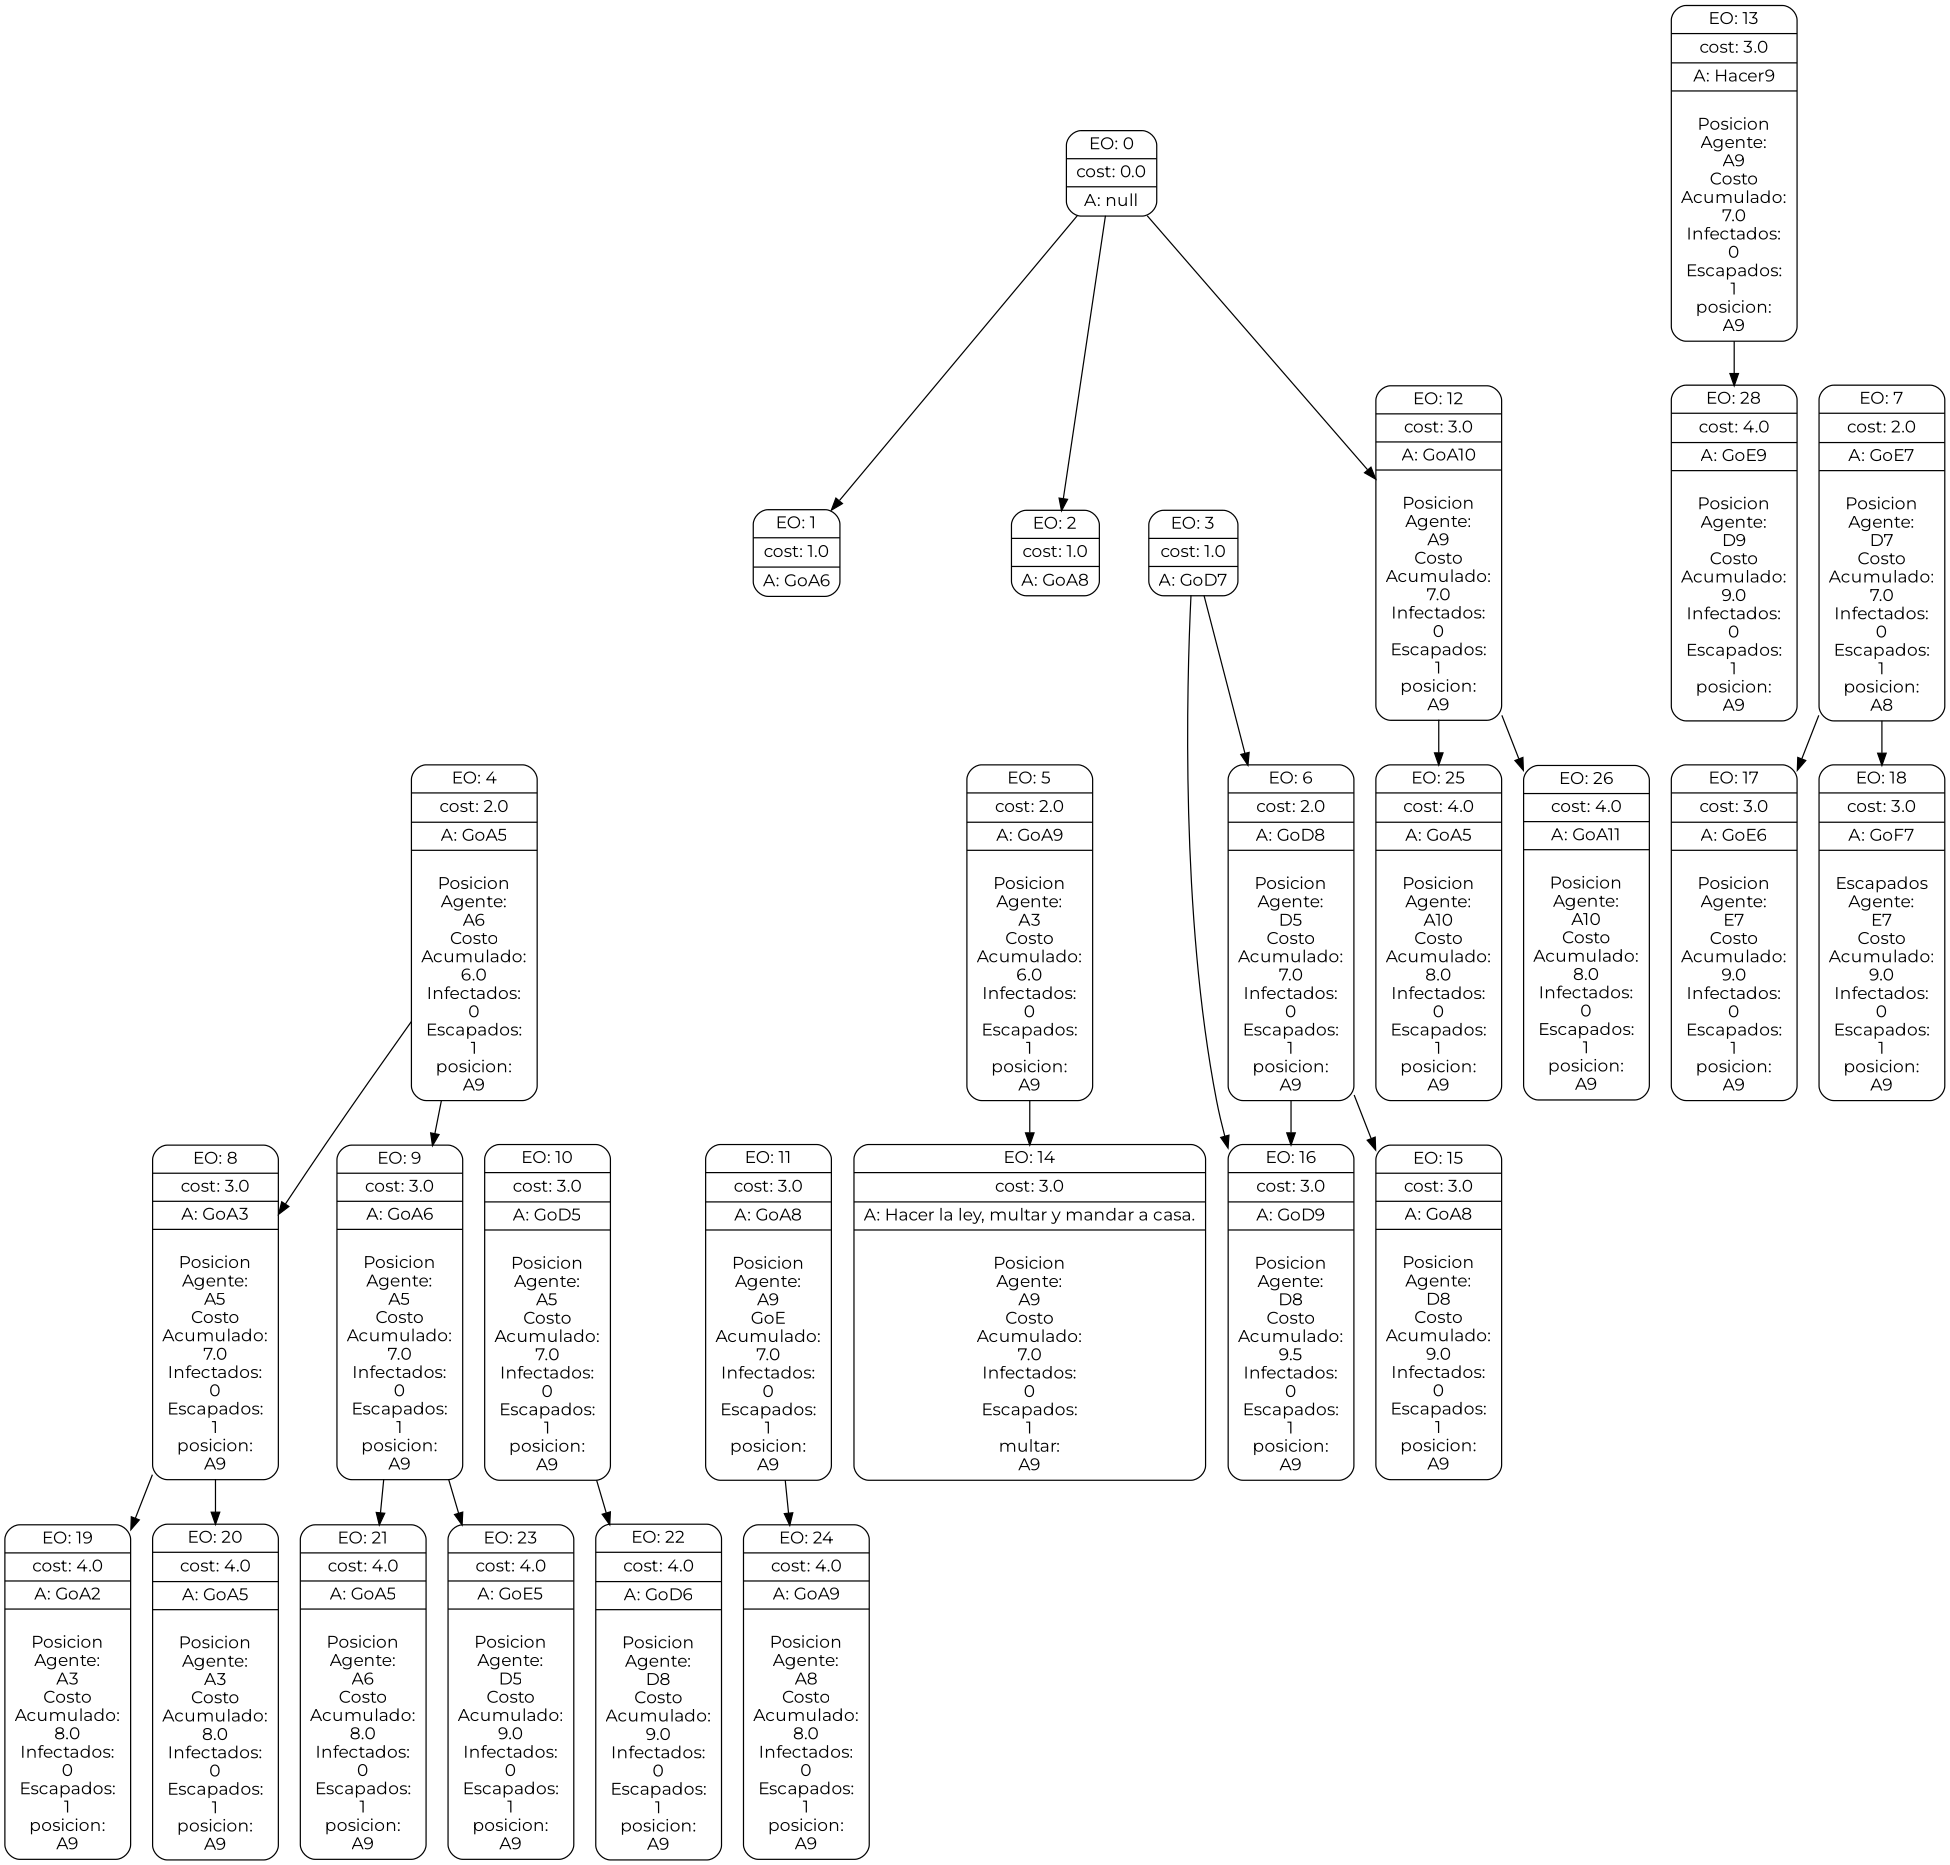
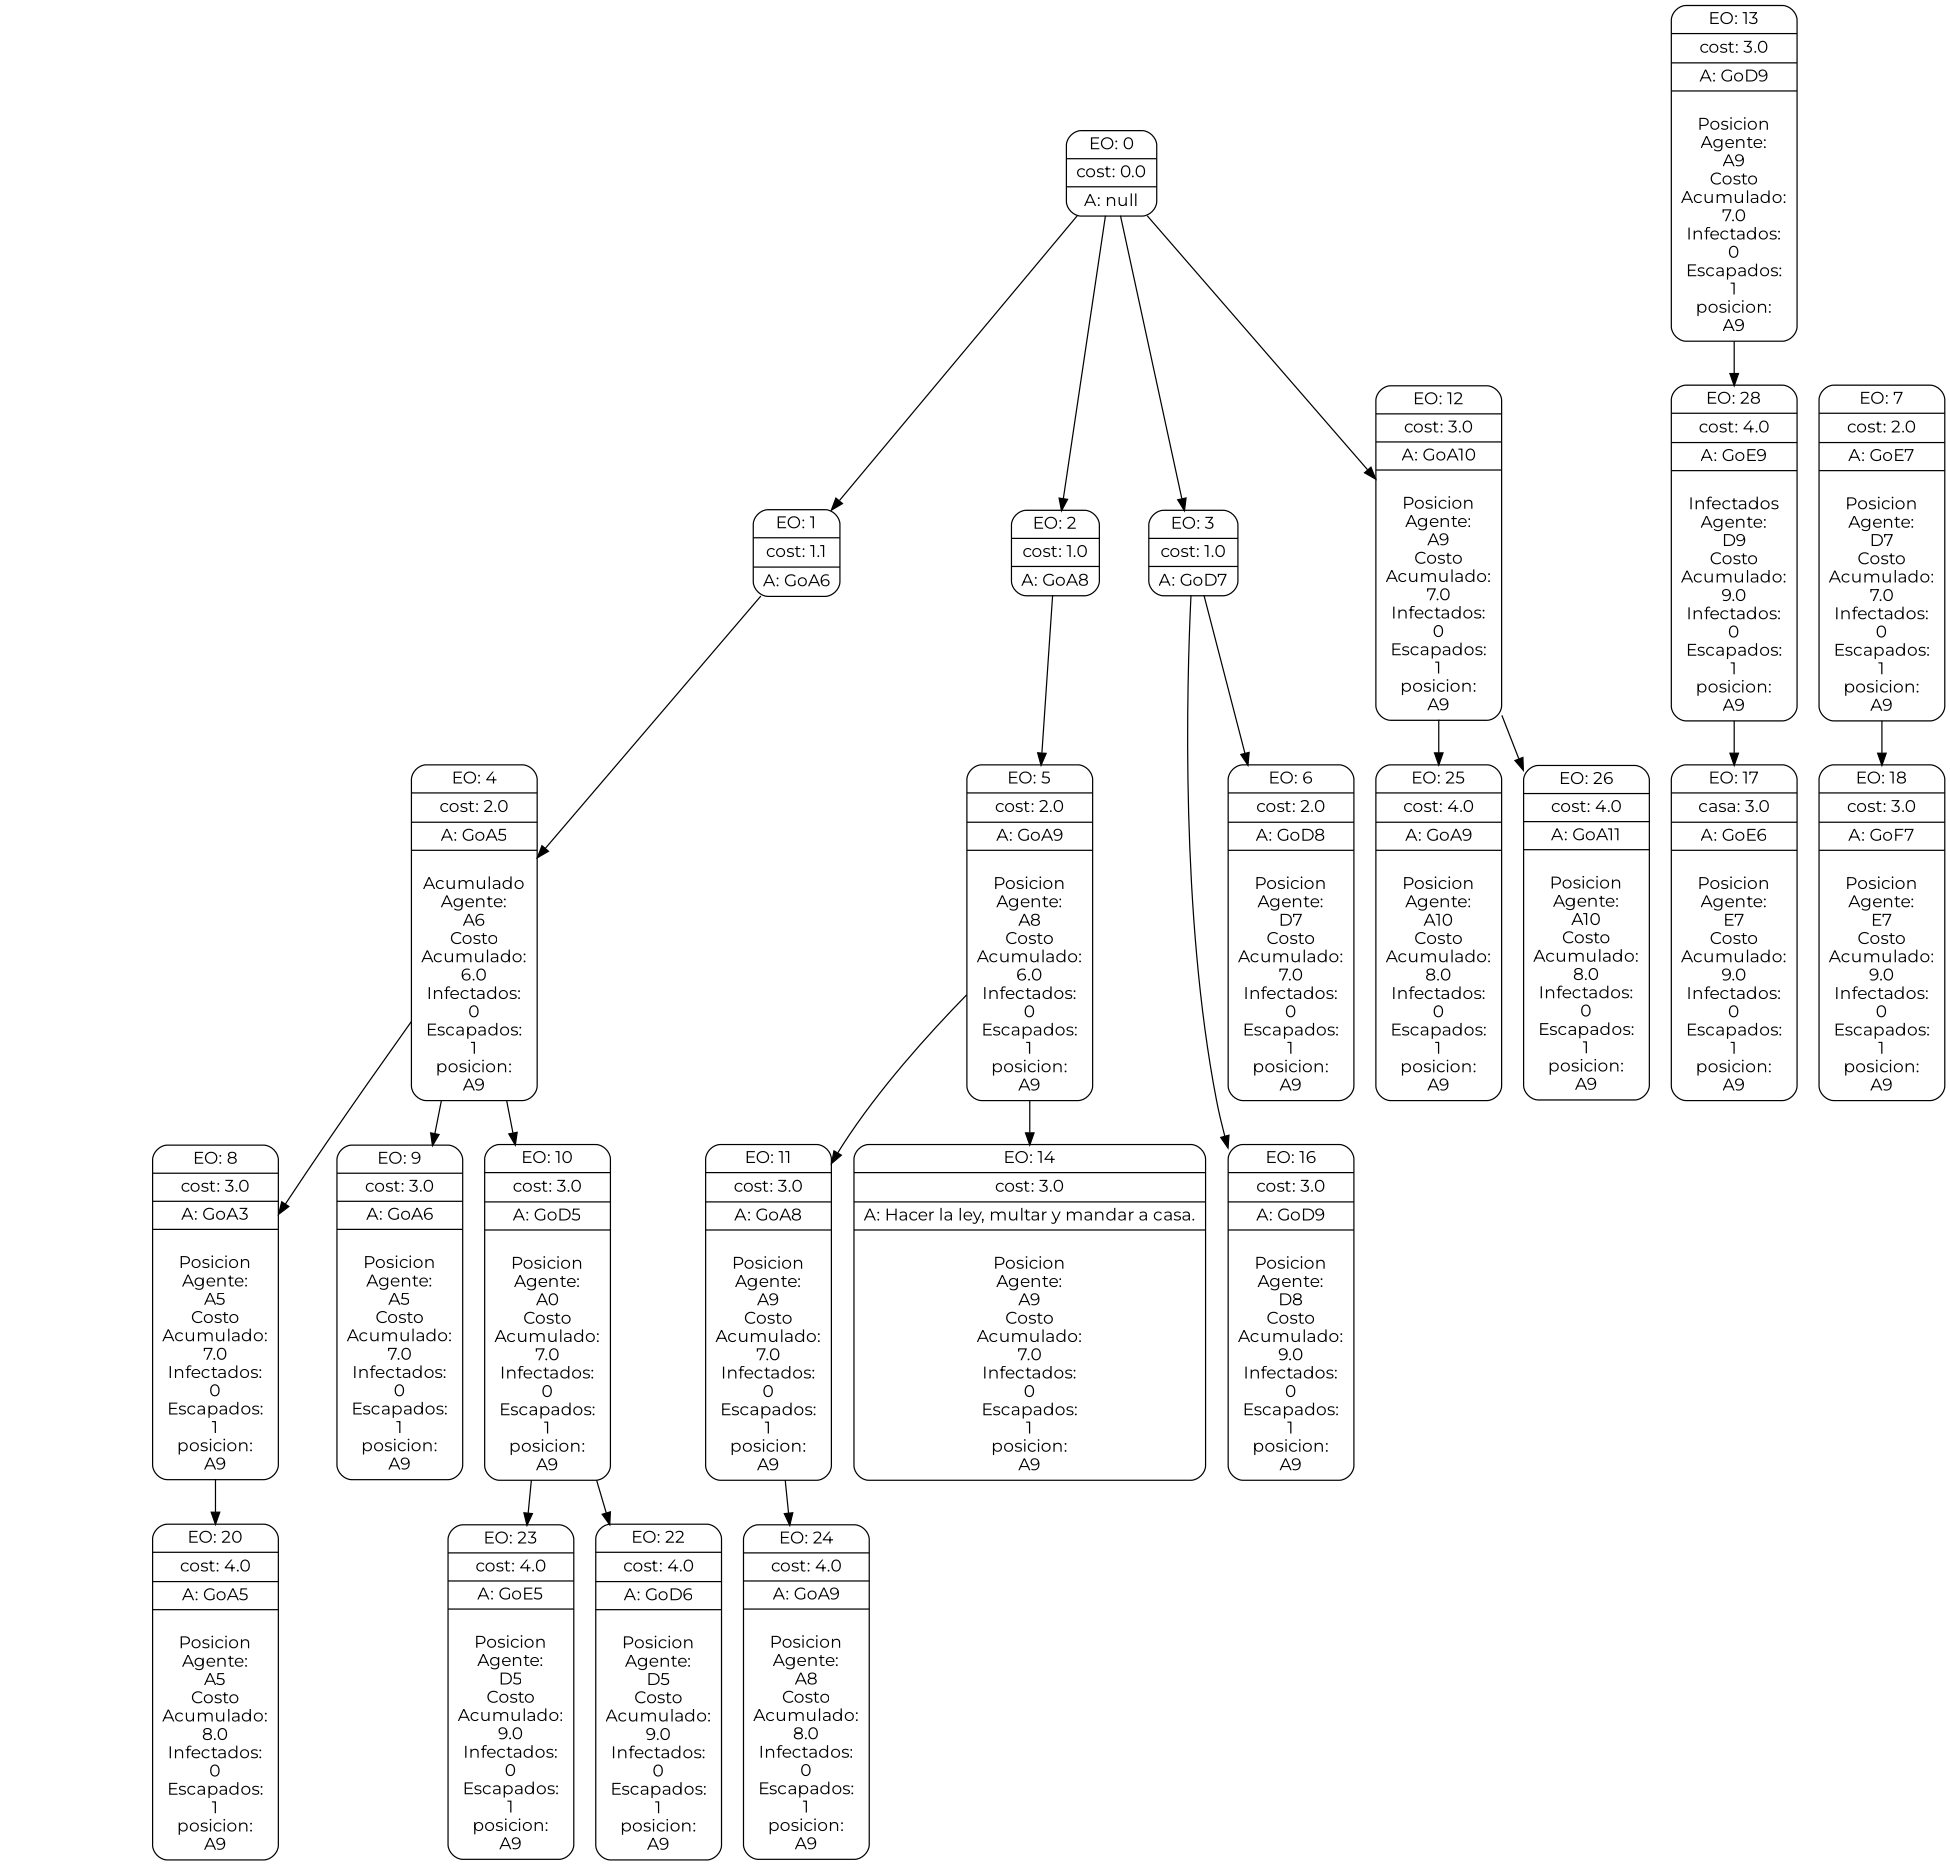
node "EO: 13": text "A: Hacer9" -> "A: GoD9"
edge "EO: 0" -> "EO: 3": added
node "EO: 28": text "Posicion" -> "Infectados"
node "EO: 1": text "cost: 1.0" -> "cost: 1.1"
edge "EO: 2" -> "EO: 5": added
node "EO: 7": text "A8" -> "A9"
edge "EO: 1" -> "EO: 4": added
edge "EO: 7" -> "EO: 17": now "EO: 28" -> "EO: 17"
node "EO: 17": text "cost: 3.0" -> "casa: 3.0"
node "EO: 25": text "A: GoA5" -> "A: GoA9"
node "EO: 4": text "Posicion" -> "Acumulado"
node "EO: 18": text "Escapados" -> "Posicion"
node "EO: 5": text "A3" -> "A8"
node "EO: 6": text "D5" -> "D7"
edge "EO: 5" -> "EO: 11": added
edge "EO: 4" -> "EO: 10": added
edge "EO: 6" -> "EO: 16": removed
node "EO: 10": text "A5" -> "A0"
node "EO: 15": removed
node "EO: 11": text "GoE" -> "Costo"
node "EO: 16": text "9.5" -> "9.0"
node "EO: 14": text "multar:" -> "posicion:"
edge "EO: 9" -> "EO: 23": now "EO: 10" -> "EO: 23"
node "EO: 20": text "A3" -> "A5"
node "EO: 22": text "D8" -> "D5"
node "EO: 19": removed
node "EO: 21": removed
